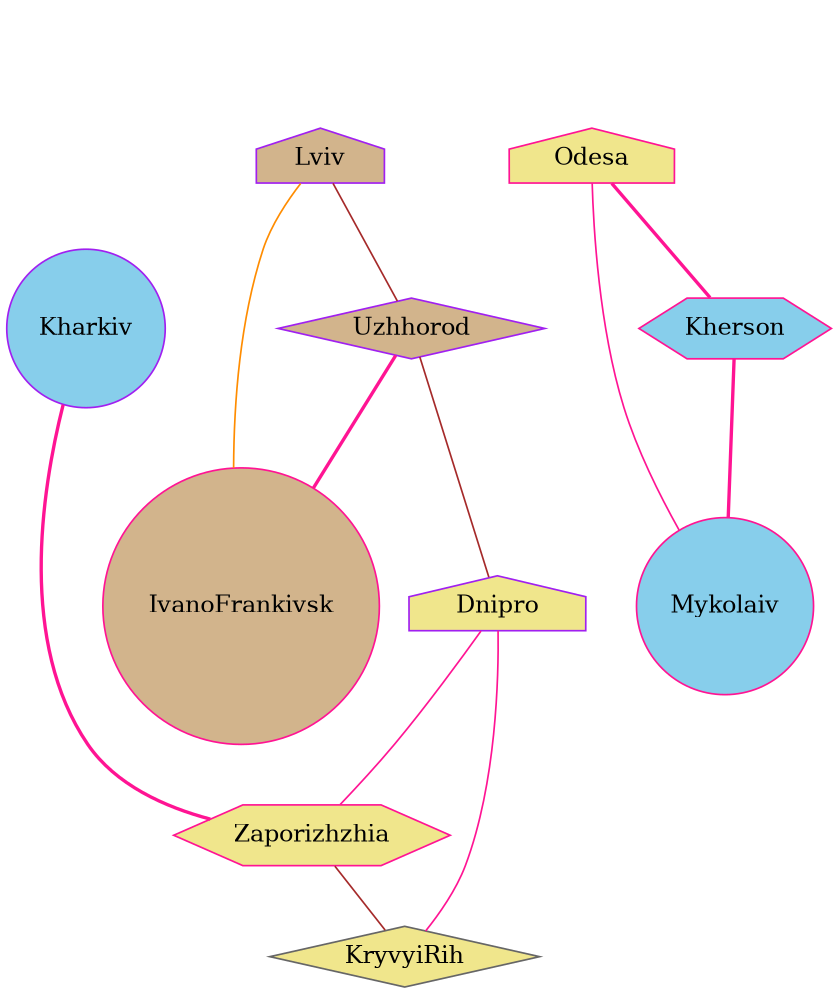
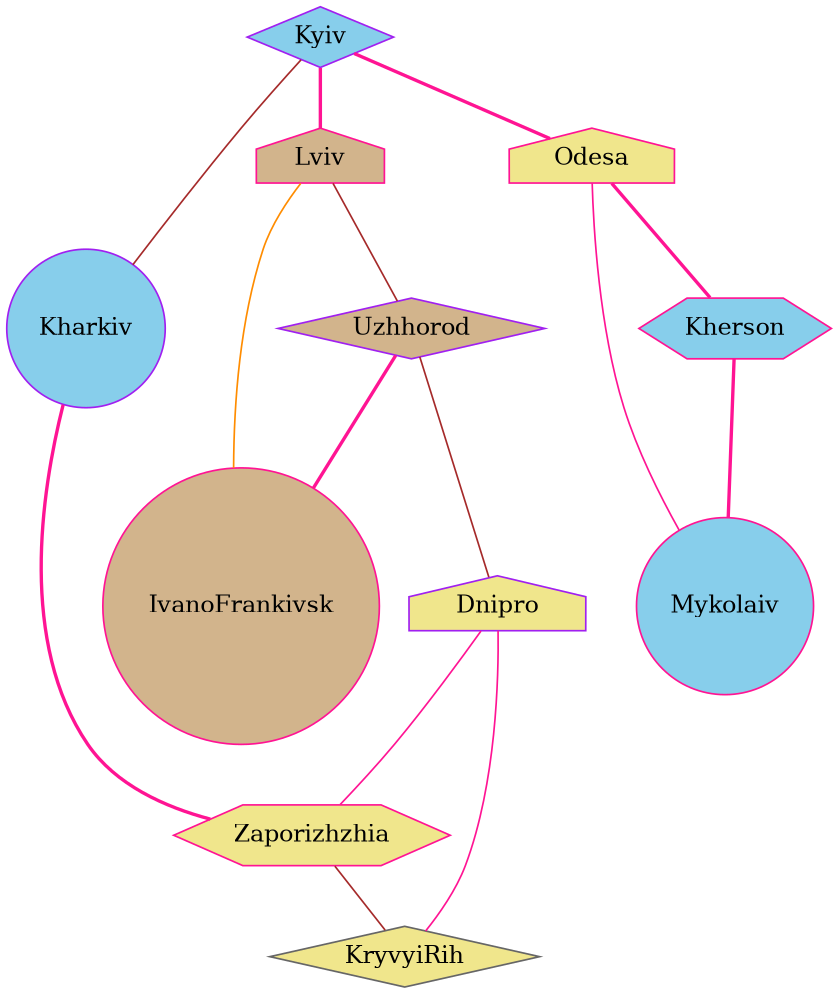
node "Kyiv": added
node "Lviv": color purple -> deeppink
